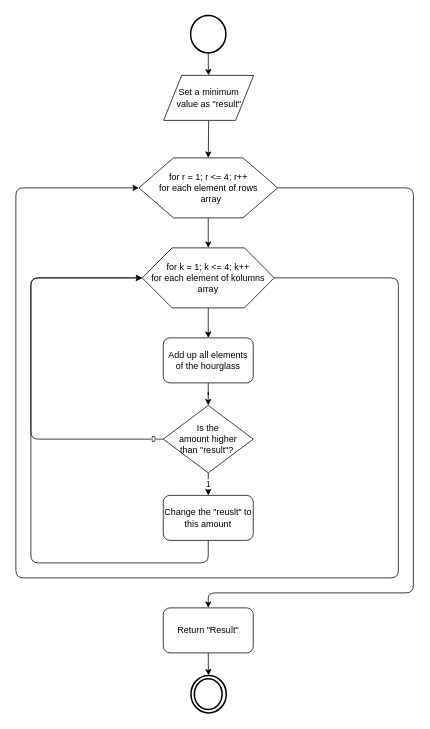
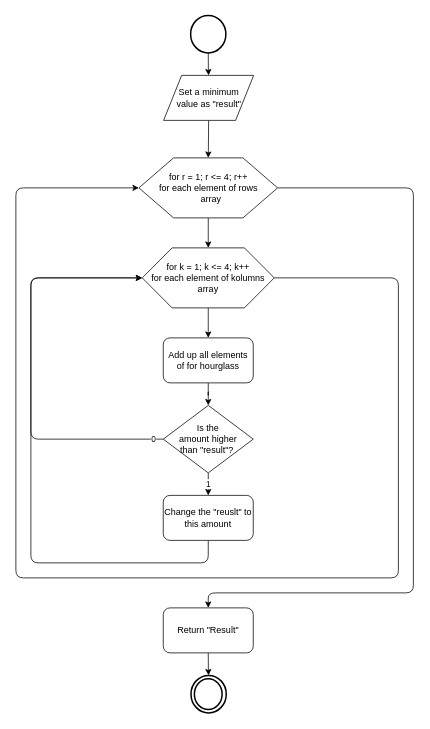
node "Add up all elements of the hourglass": label "Add up all elements of the hourglass" -> "Add up all elements of for hourglass"
